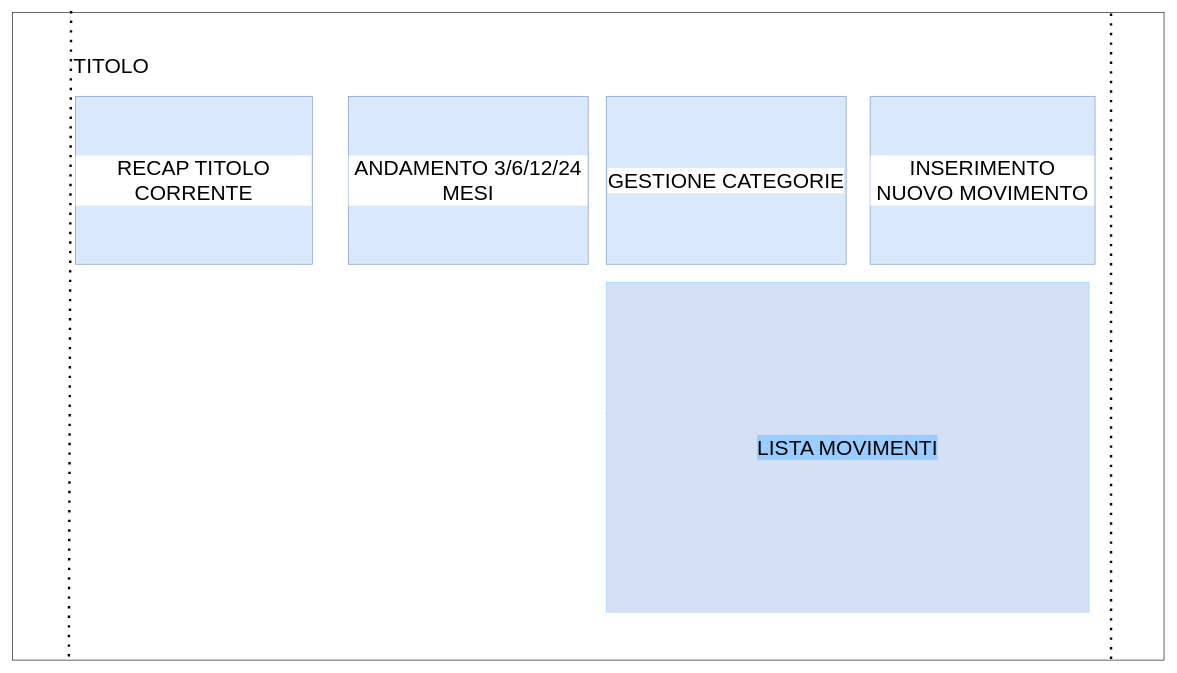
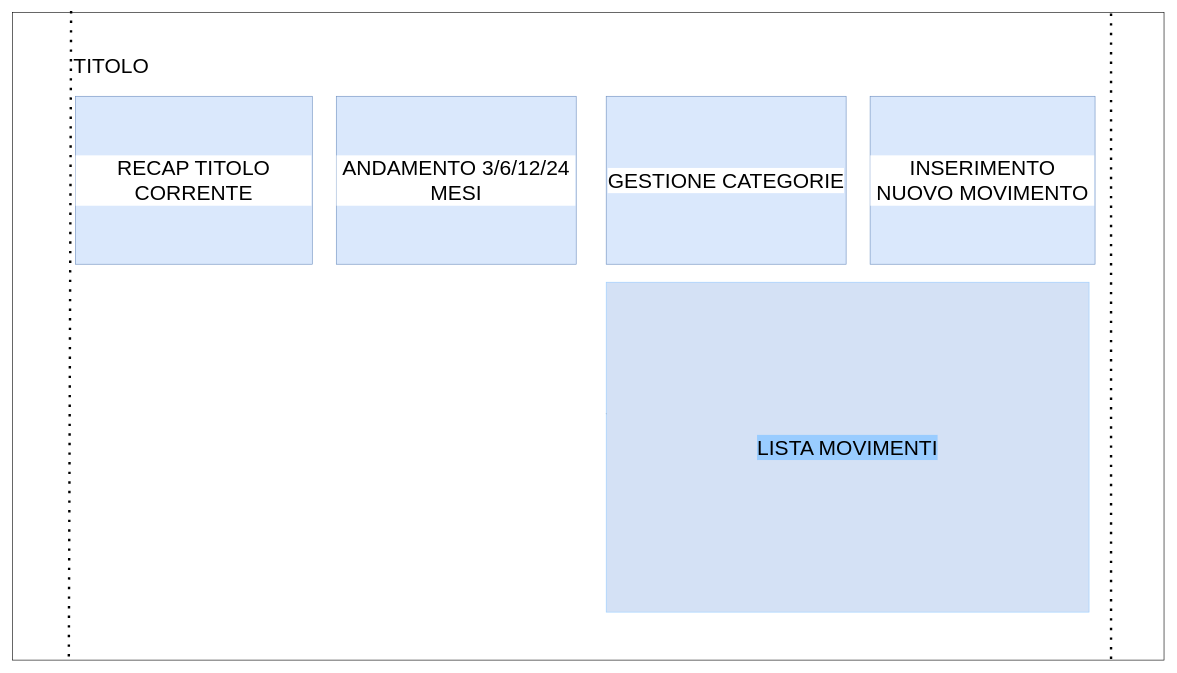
node "ANDAMENTO 3/6/12/24 MESI": moved (468, 180) -> (456, 180)
